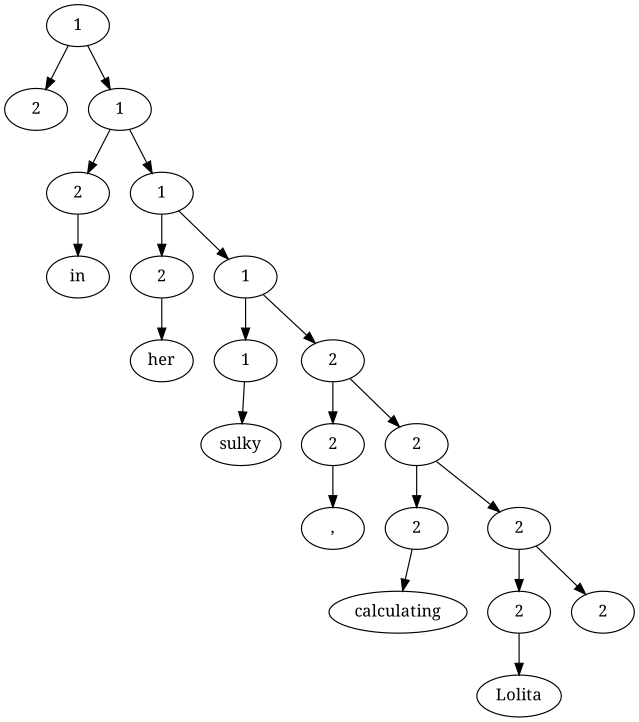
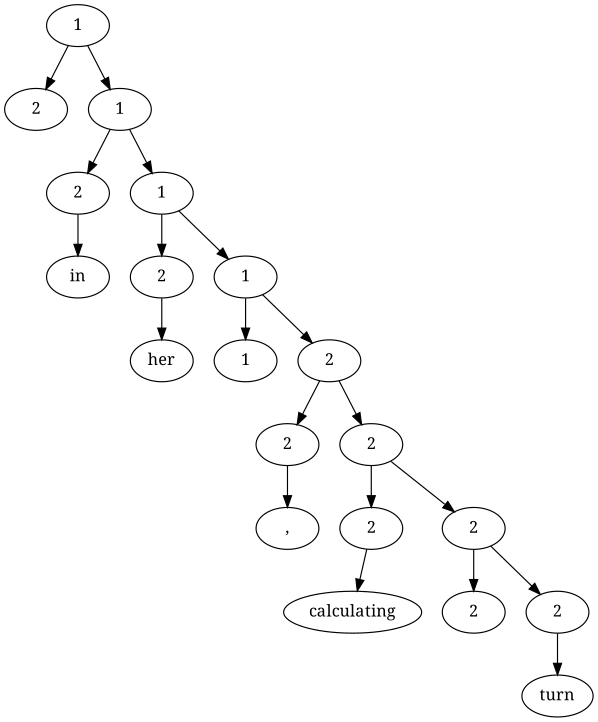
node "sulky": removed
node "Lolita": removed
node "turn": added
